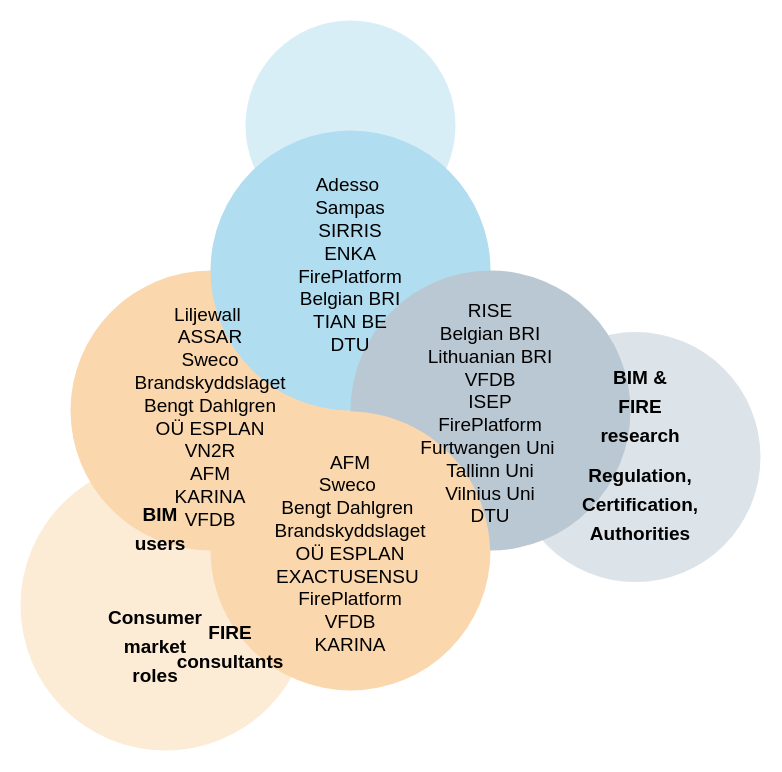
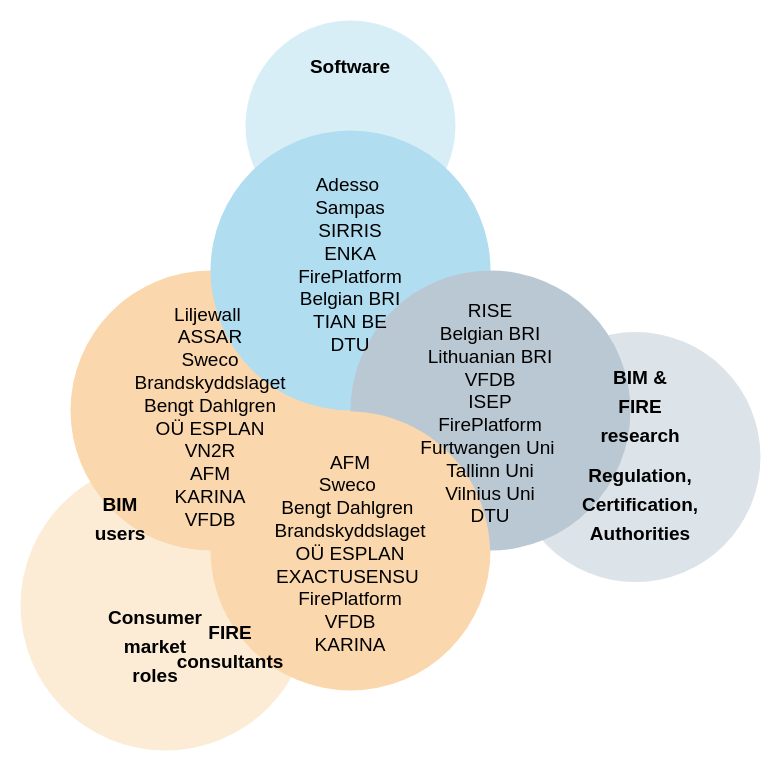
node "Software": added
node "BIM users": moved (161, 528) -> (121, 518)
